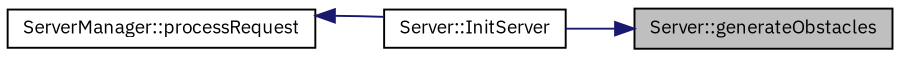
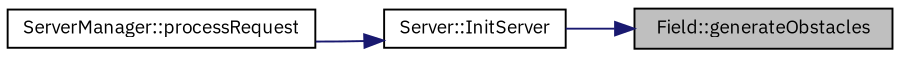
edge "Server::InitServer" -> "ServerManager::processRequest": reversed
node "Server::generateObstacles": label "Server::generateObstacles" -> "Field::generateObstacles"
